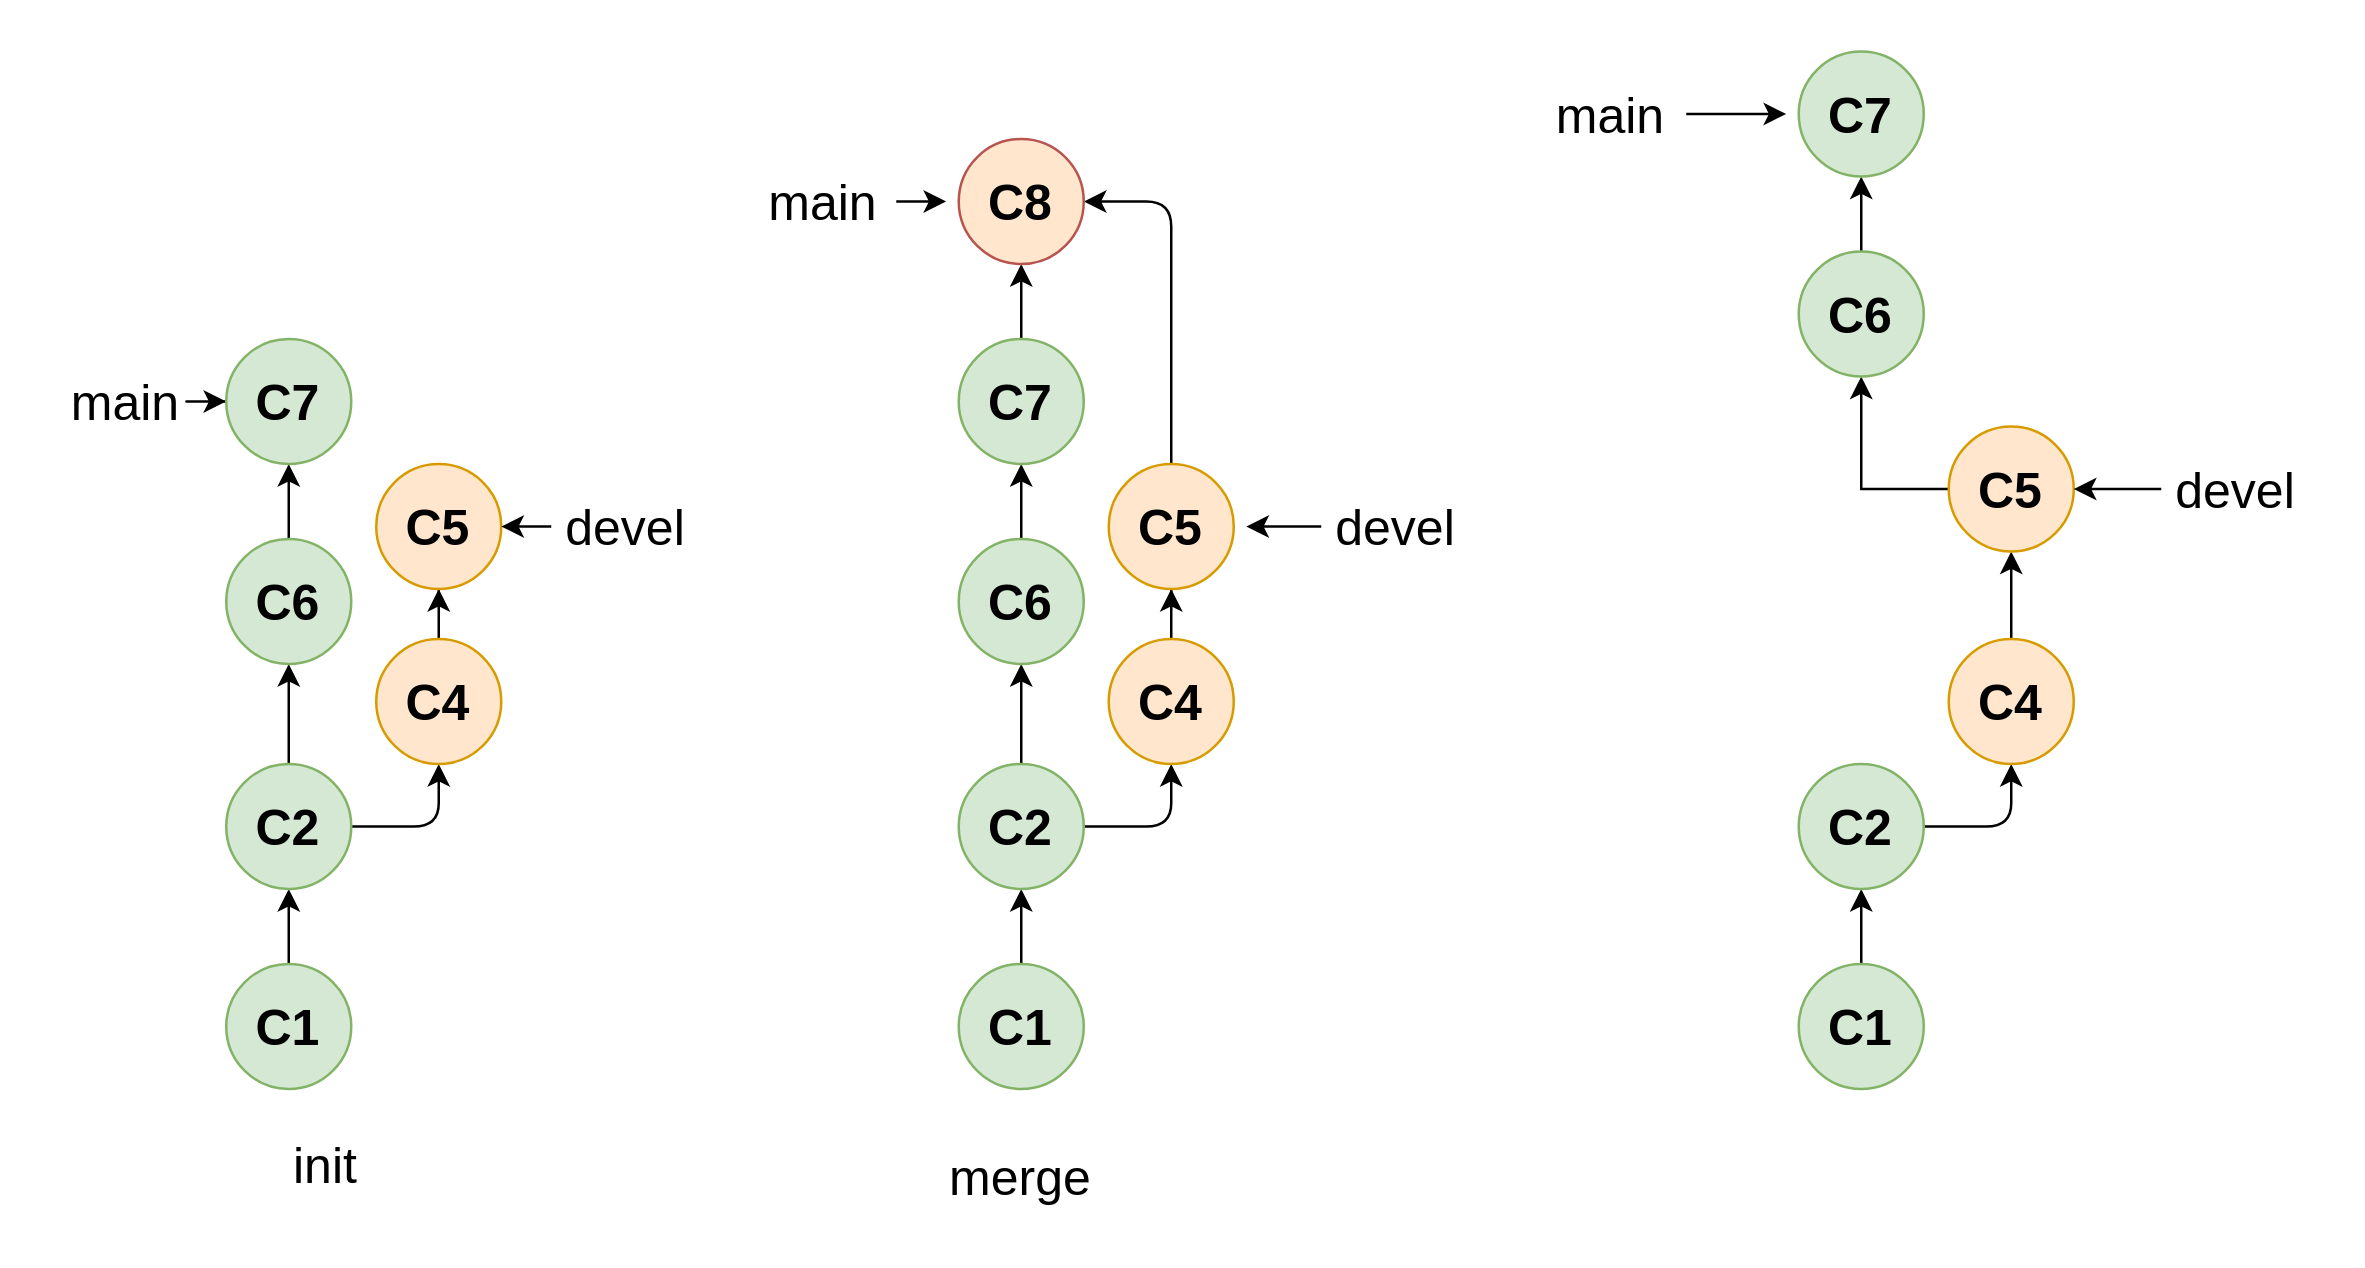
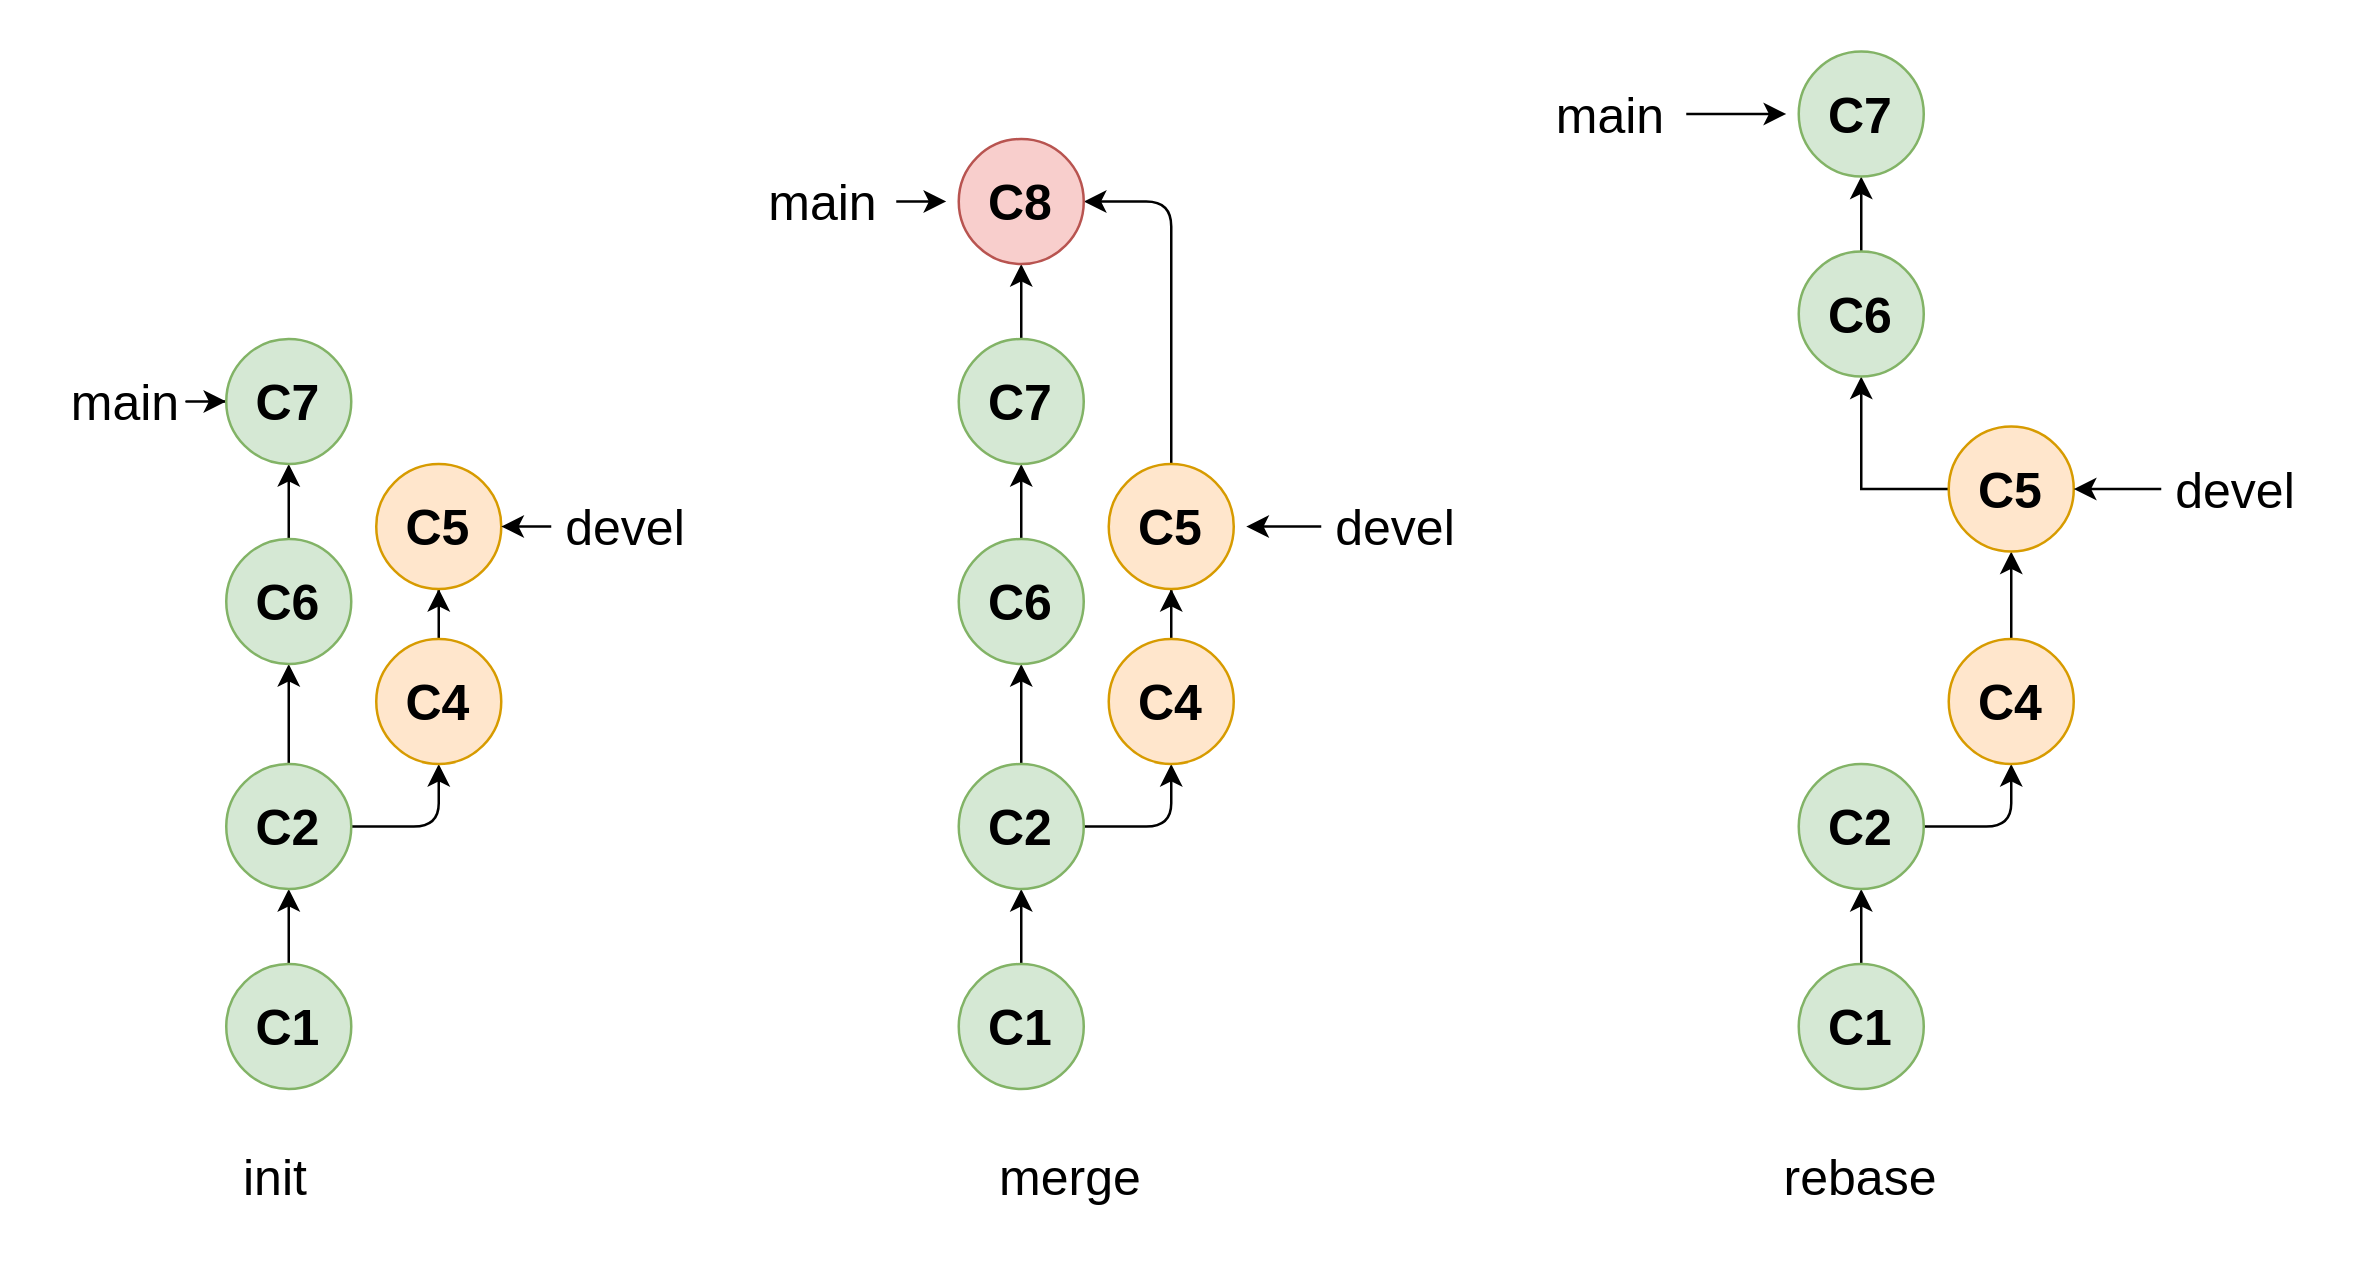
node "C8": fillcolor #ffe6cc -> #f8cecc
node "init": moved (326, 1164) -> (276, 1176)
node "merge": moved (1021, 1176) -> (1071, 1176)
node "rebase": added
